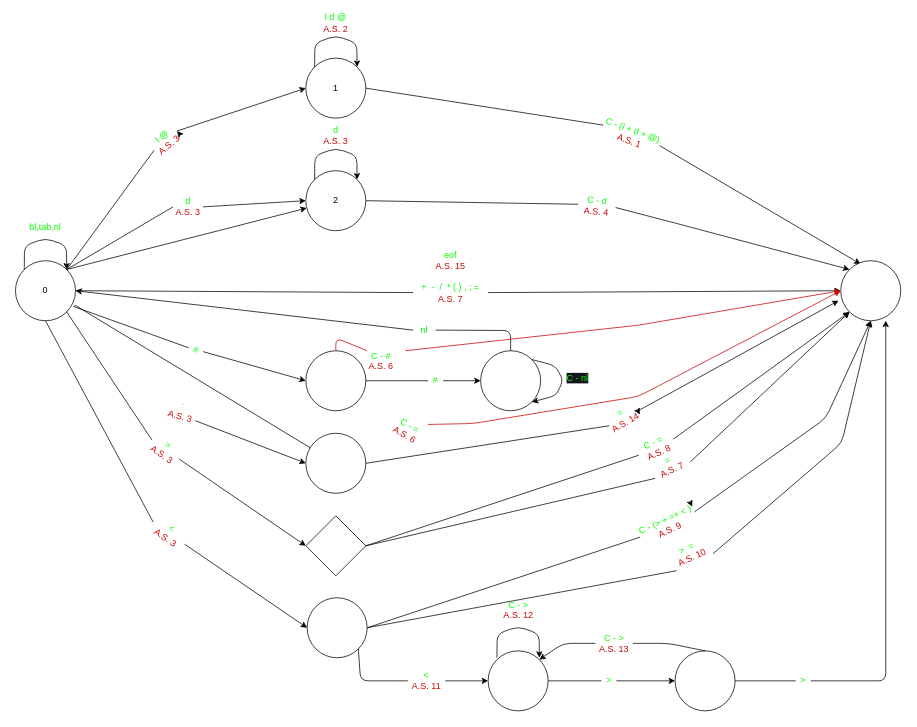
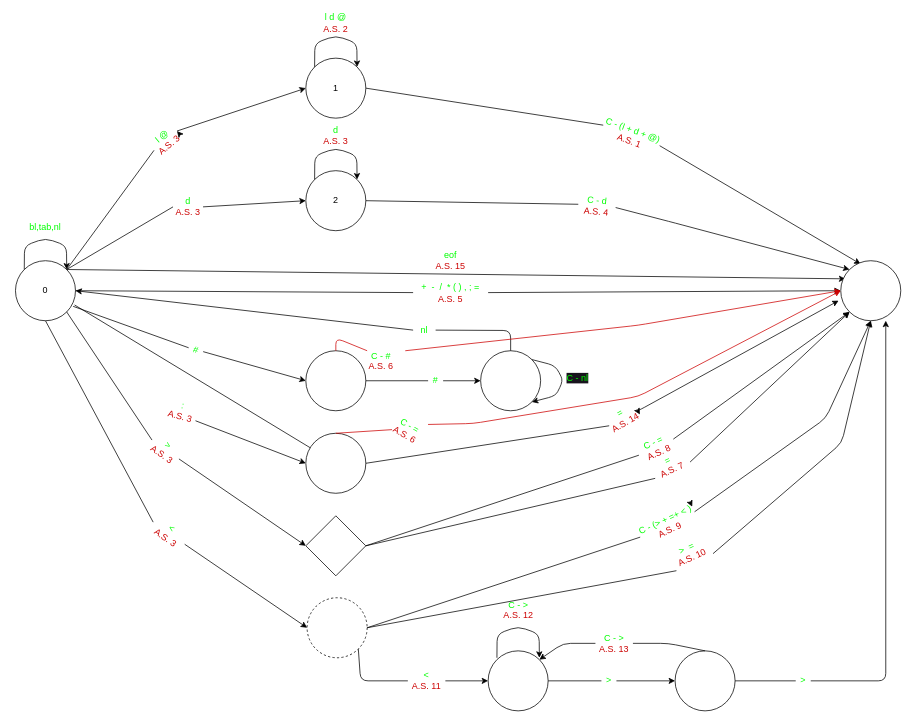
edge "0" -> "2": now "0" -> "F"
node "+ - / * ( ) , ; = A.S. 7": label "+ - / * ( ) , ; = A.S. 7" -> "+ - / * ( ) , ; = A.S. 5"
edge "C - = A.S. 6" -- "5": added
node "7": style solid -> dashed
